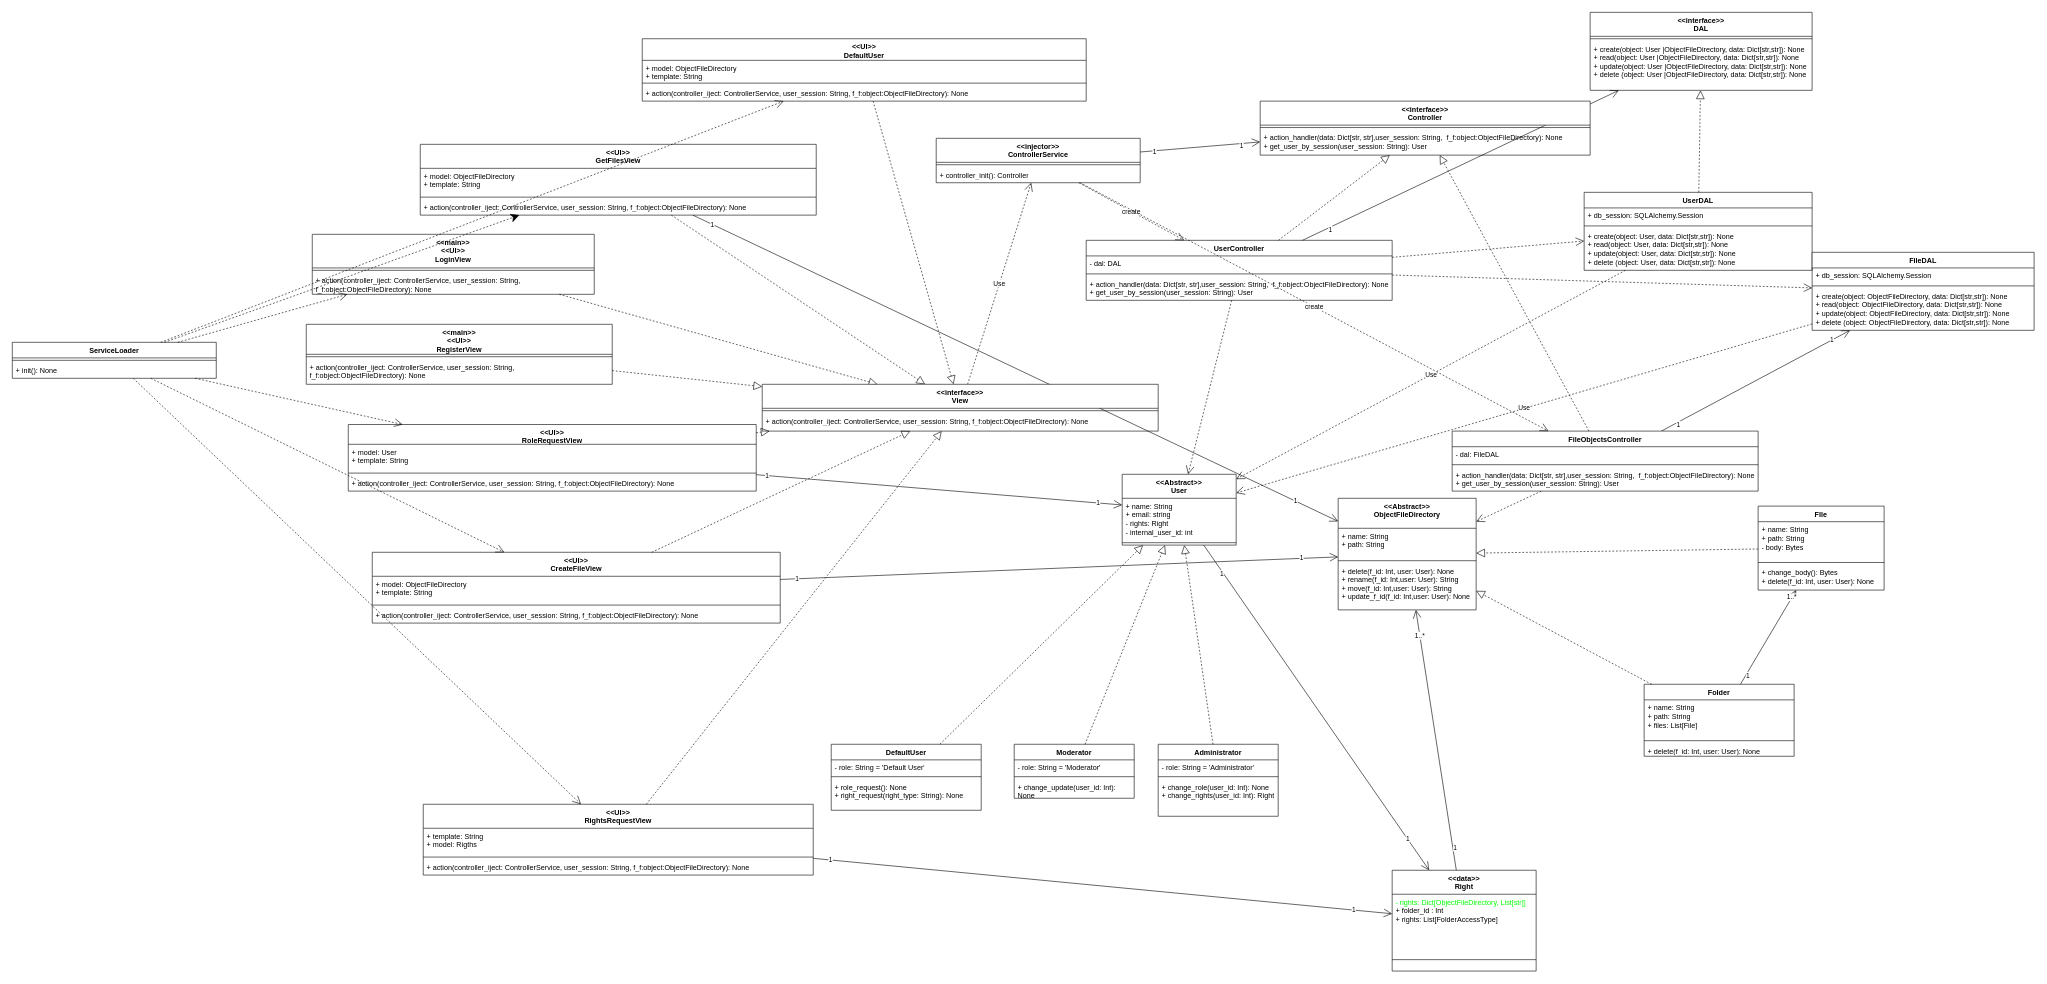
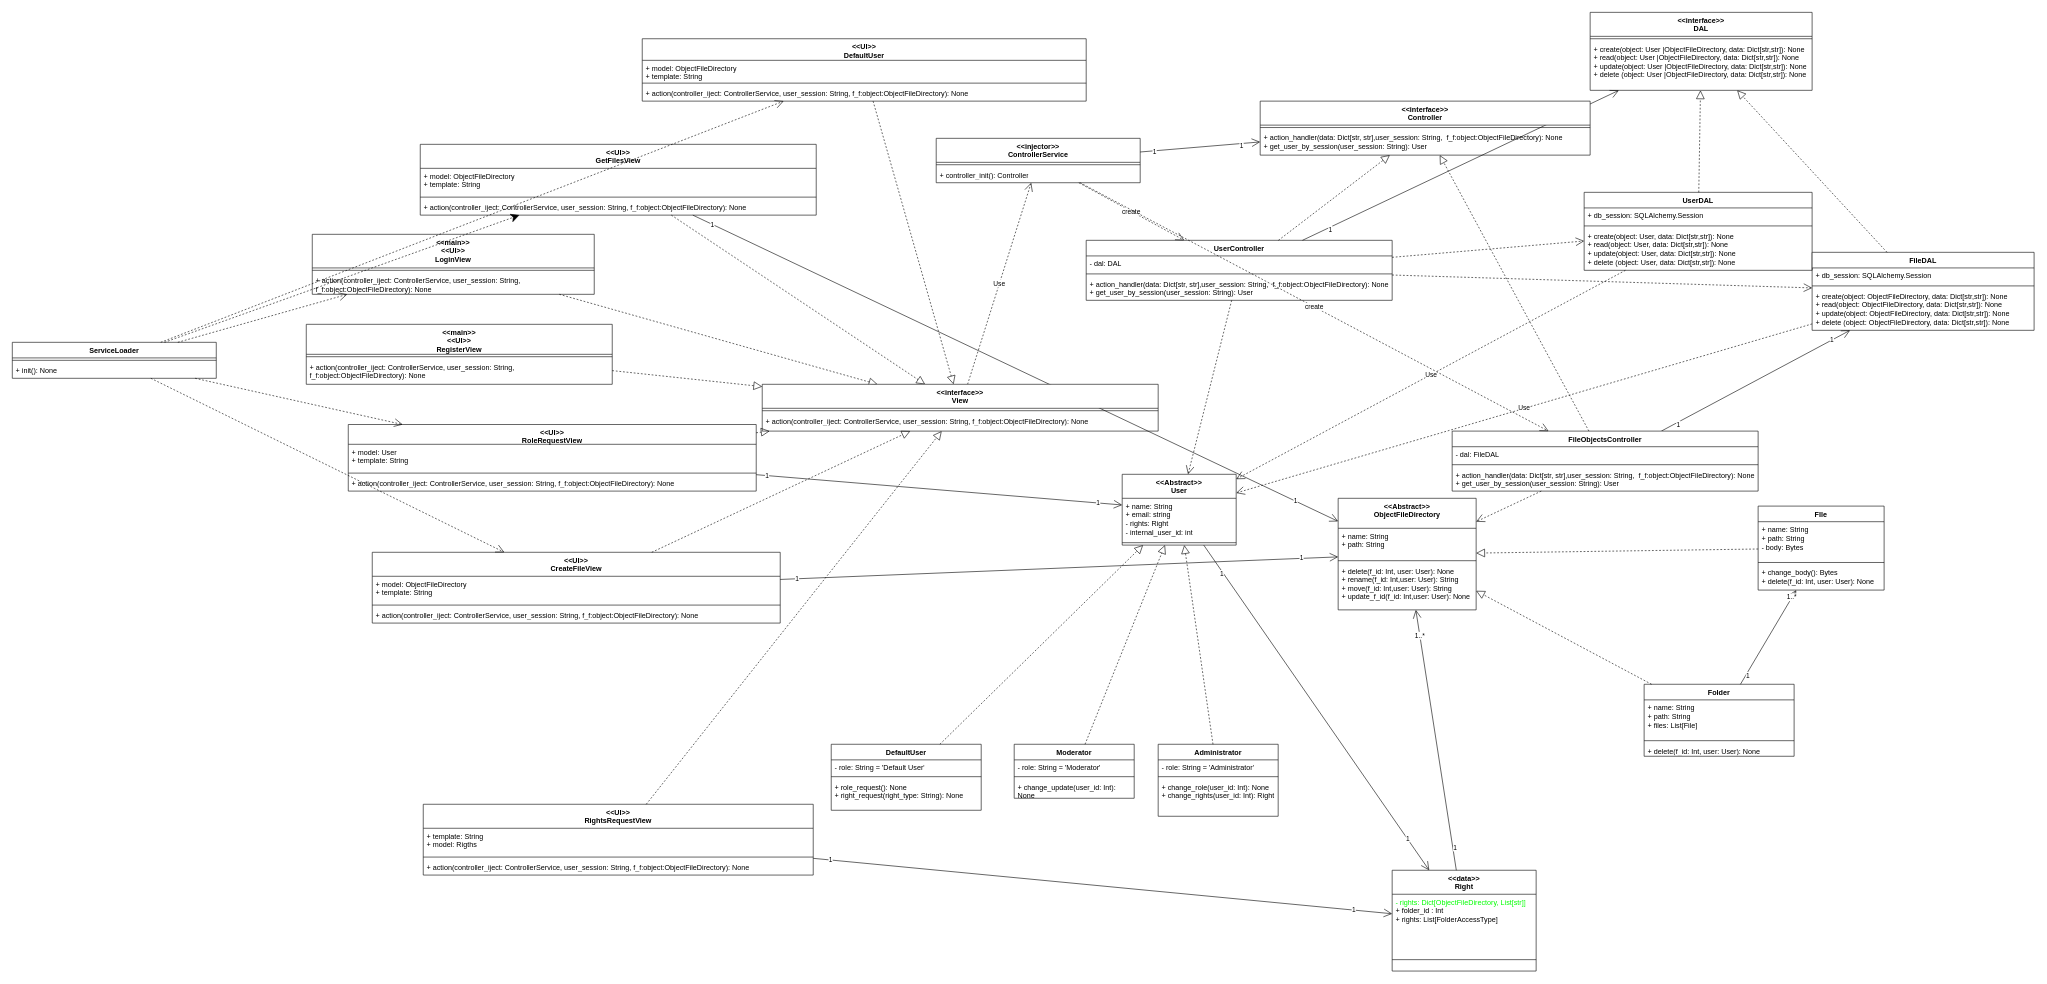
edge "FileDAL" -> "<<interface>> DAL": added
edge "ServiceLoader" -> "<<UI>> RightsRequestView": removed
